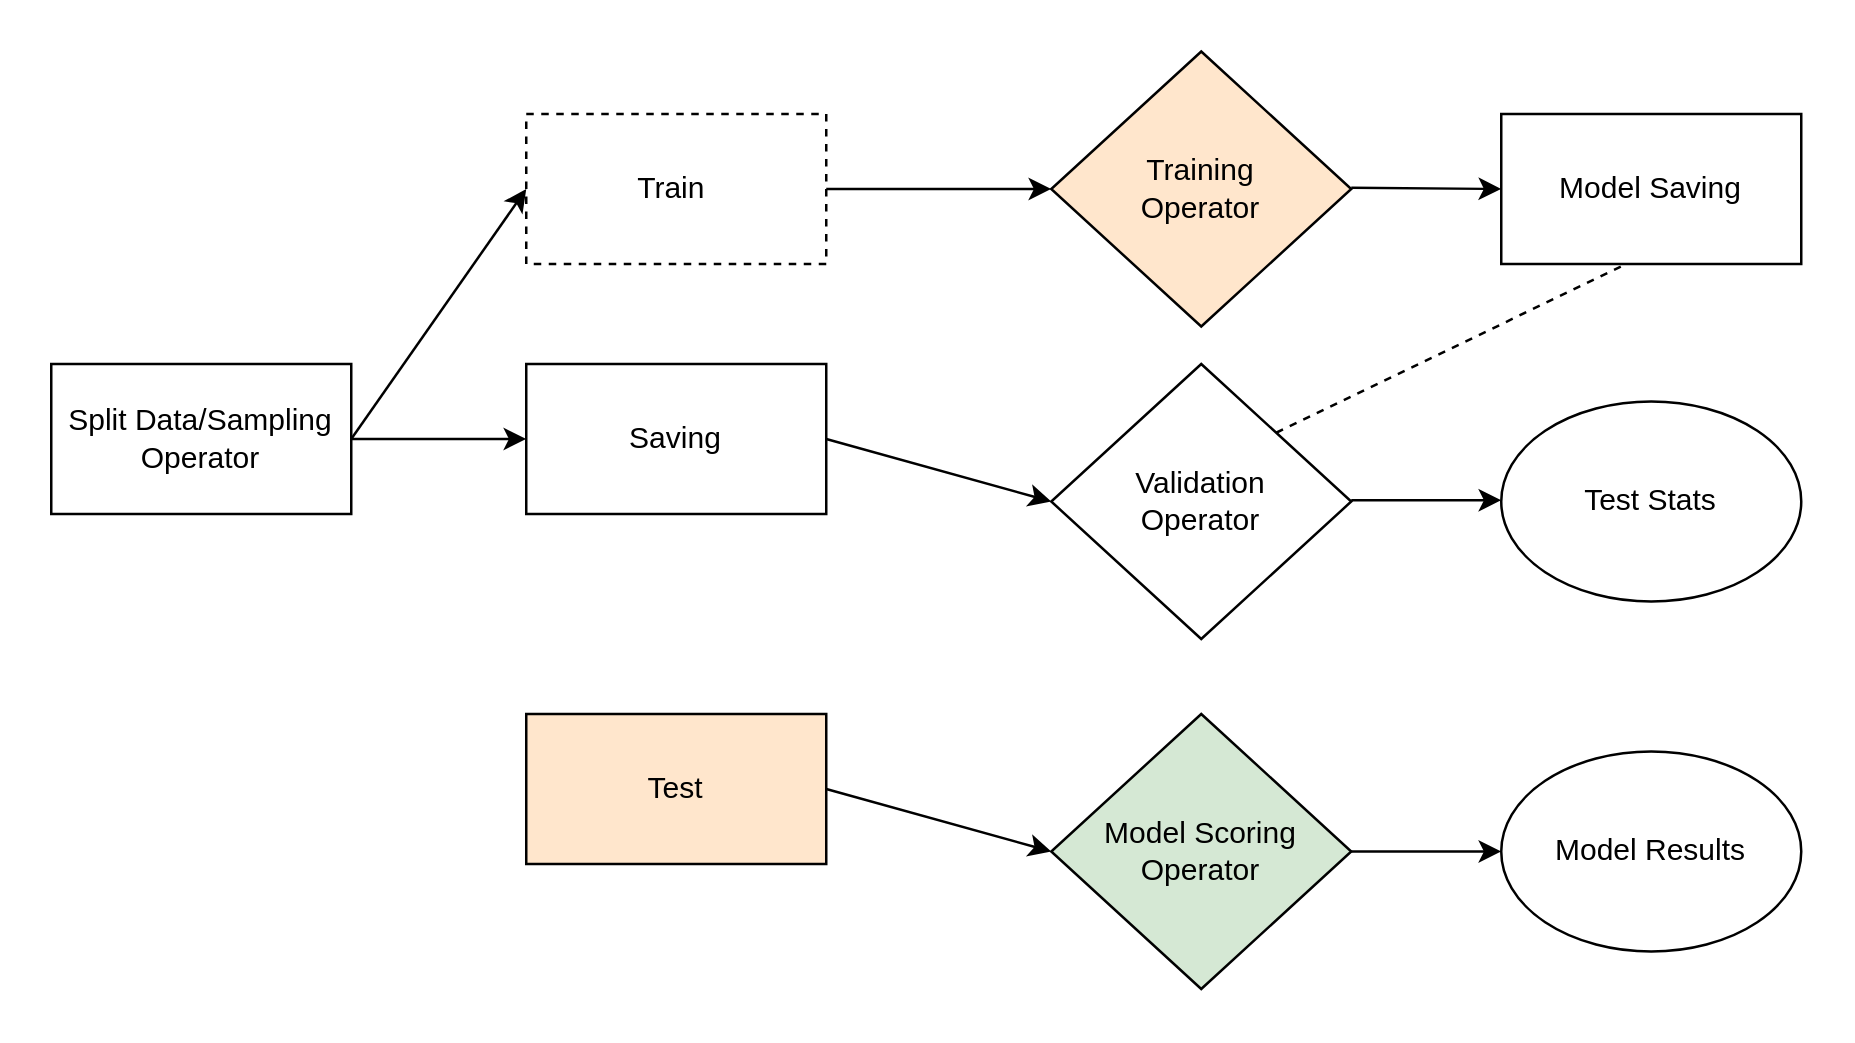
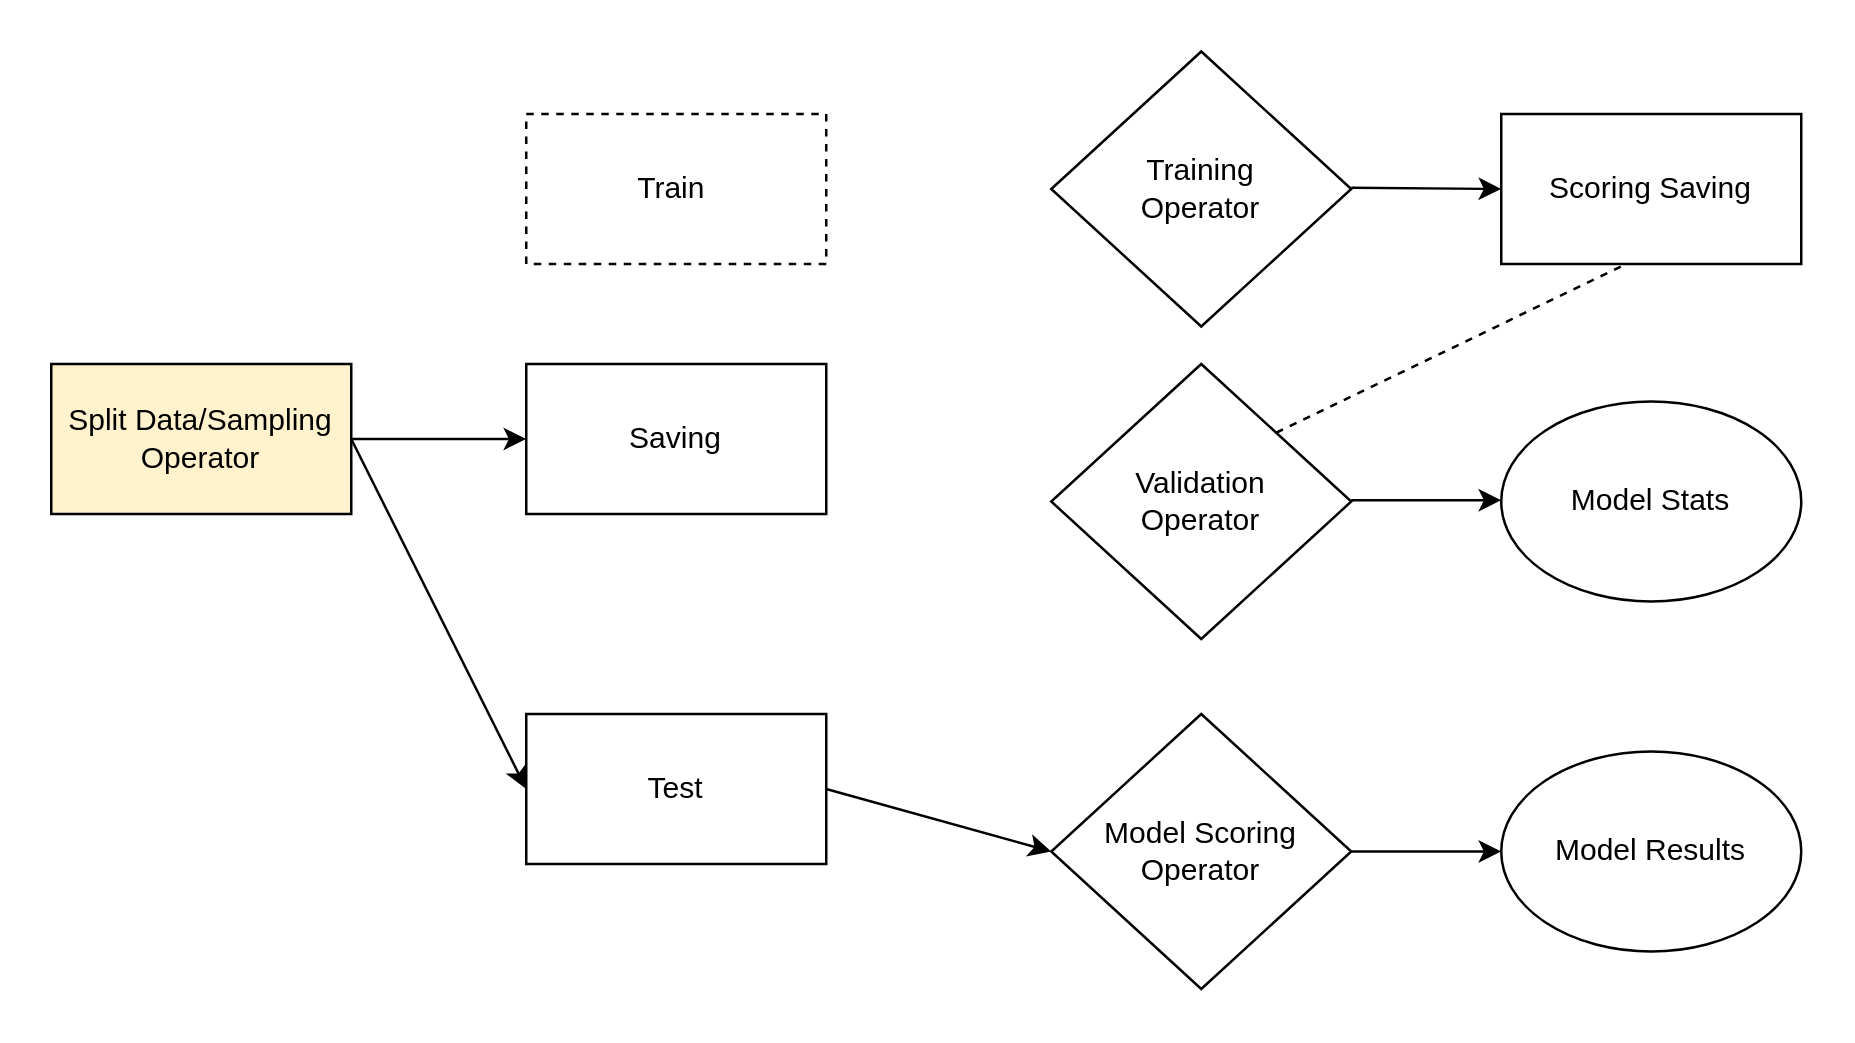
edge "Train" -> "Training Operator": removed
node "Training Operator": fillcolor #ffe6cc -> #ffffff
node "Model Saving": label "Model Saving" -> "Scoring Saving"
edge "Split Data/Sampling Operator" -> "Train": removed
node "Split Data/Sampling Operator": fillcolor #ffffff -> #fff2cc
edge "Saving" -> "Validation Operator": removed
node "Test Stats": label "Test Stats" -> "Model Stats"
edge "Split Data/Sampling Operator" -> "Test": added
node "Test": fillcolor #ffe6cc -> #ffffff
node "Model Scoring Operator": fillcolor #d5e8d4 -> #ffffff
